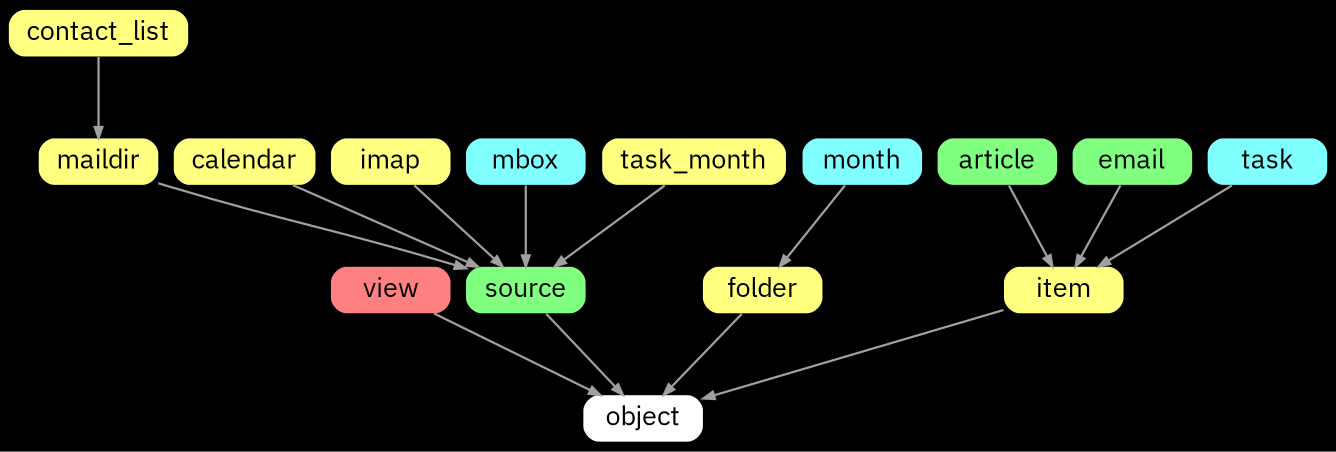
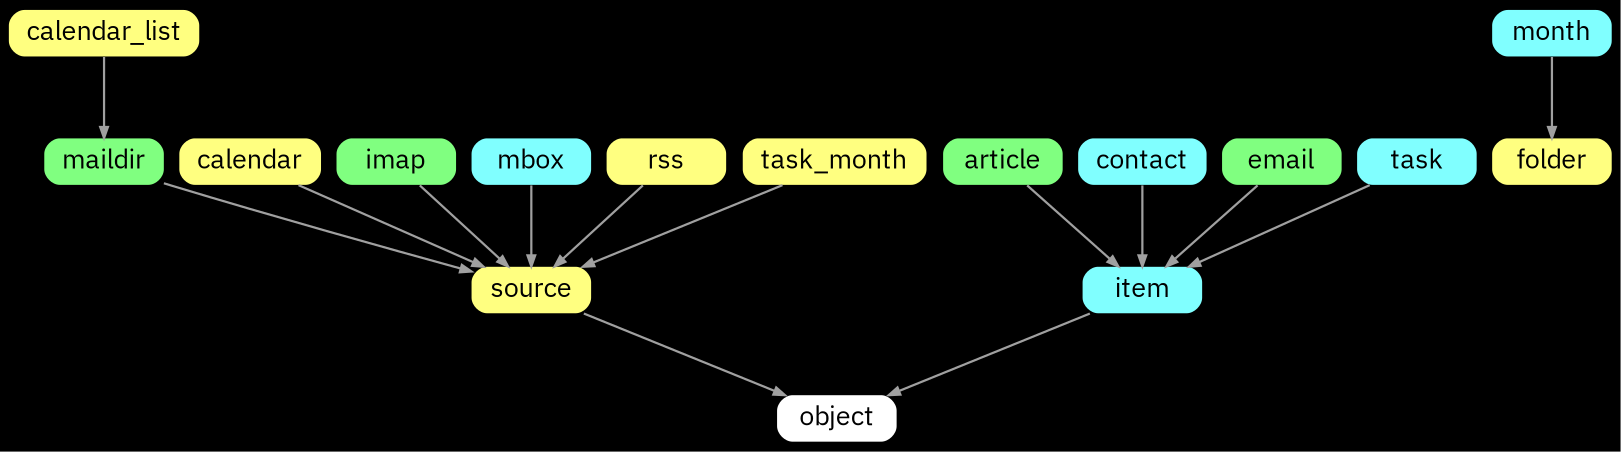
node "contact_list": label "contact_list" -> "calendar_list"
node "maildir": fillcolor #ffff80 -> #80ff80
node "imap": fillcolor #ffff80 -> #80ff80
node "rss": added
node "contact": added
node "view": removed
node "source": fillcolor #80ff80 -> #ffff80
node "item": fillcolor #ffff80 -> #80ffff
edge "folder" -> "object": removed
